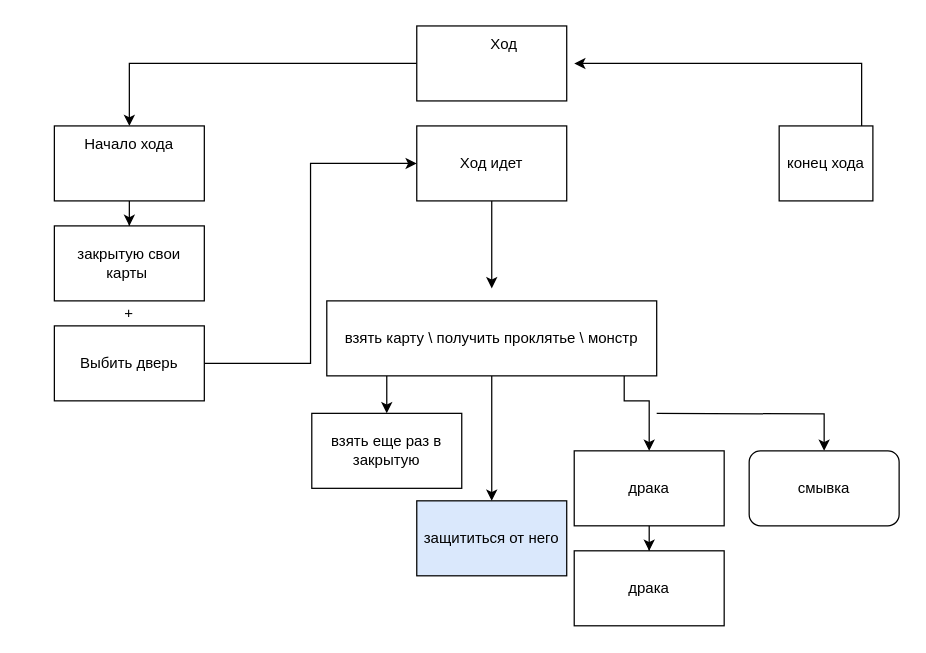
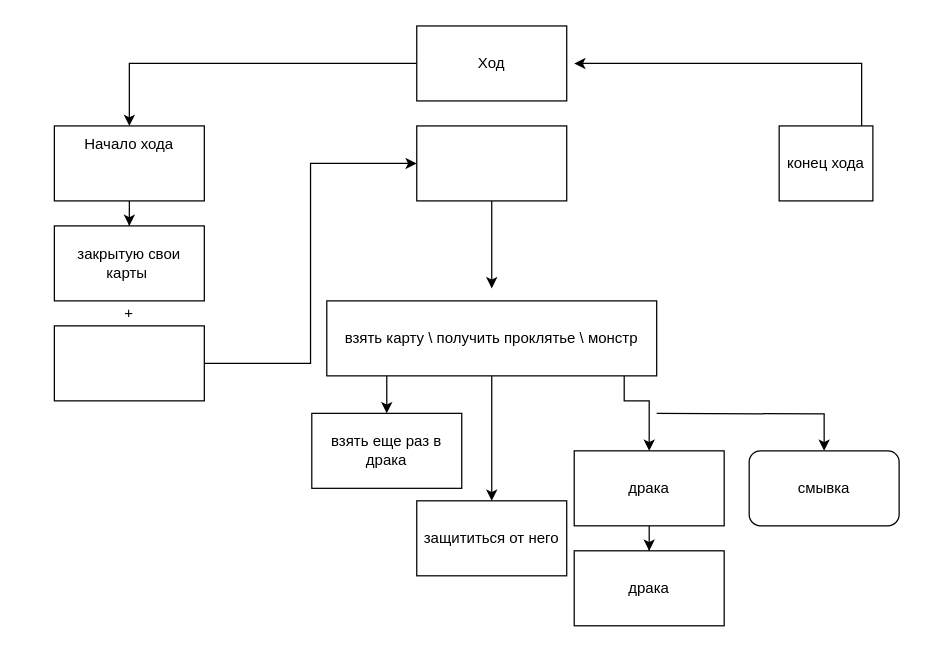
node "Ход": moved (504, 44) -> (492, 63)
node "Ход идет": removed
node "Выбить дверь": removed
node "взять еще раз в закрытую": label "взять еще раз в закрытую" -> "взять еще раз в драка"
node "защититься от него": fillcolor #dae8fc -> #ffffff
